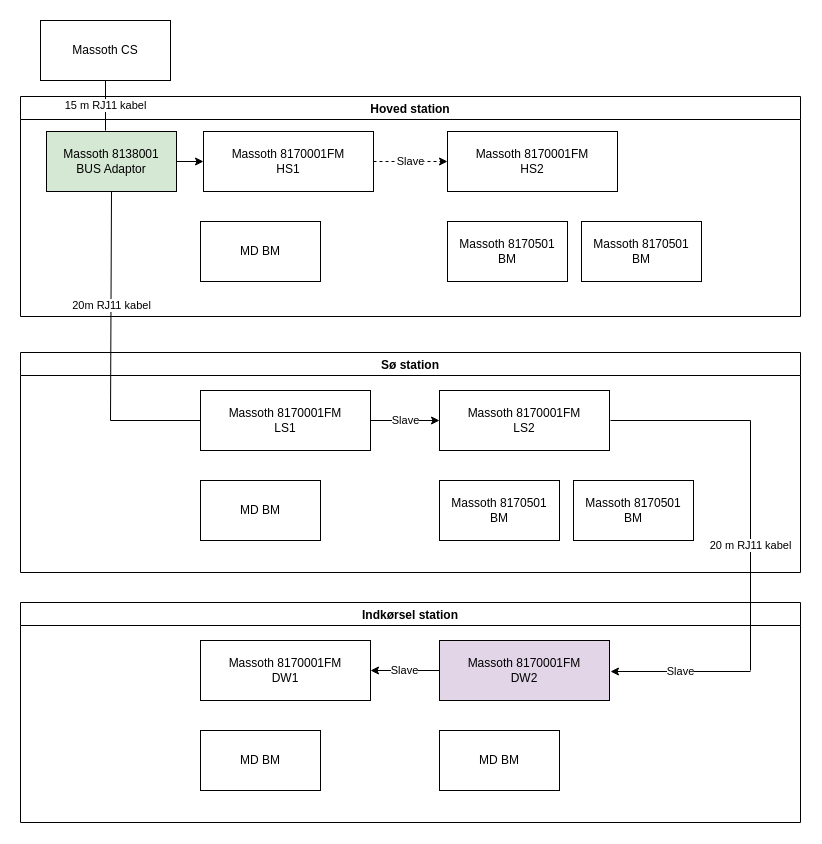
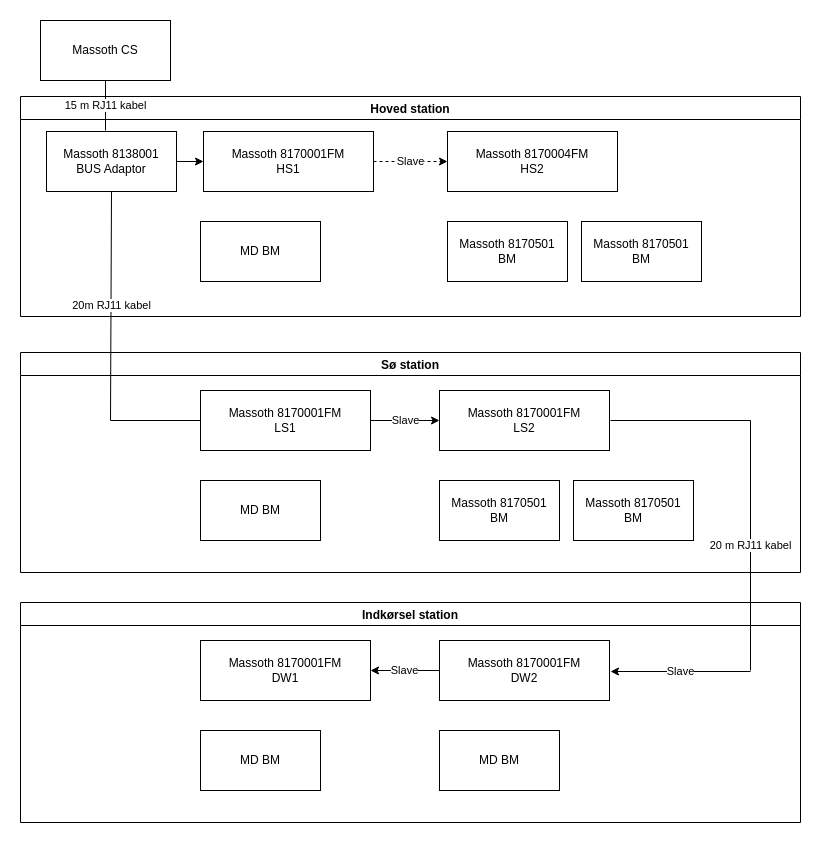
node "Massoth 8138001 BUS Adaptor": fillcolor #d5e8d4 -> #ffffff
node "Massoth 8170001FM HS2": label "Massoth 8170001FM HS2" -> "Massoth 8170004FM HS2"
node "Massoth 8170001FM DW2": fillcolor #e1d5e7 -> #ffffff
